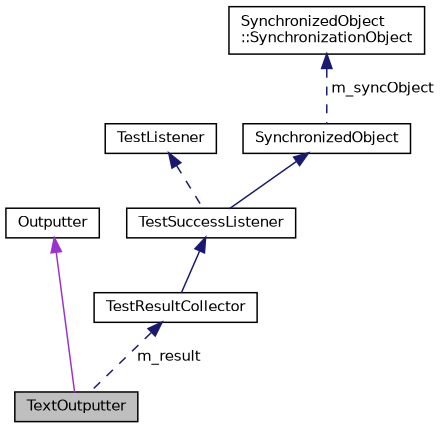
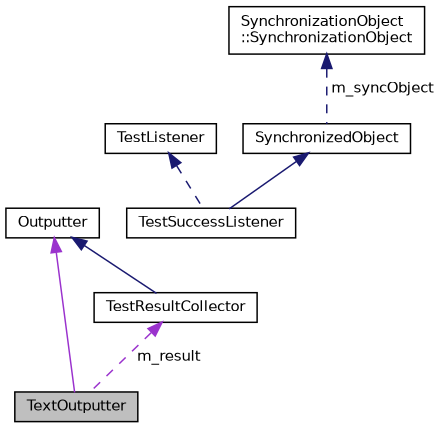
node "SynchronizedObject ::SynchronizationObject": label "SynchronizedObject ::SynchronizationObject" -> "SynchronizationObject ::SynchronizationObject"
edge "TestResultCollector" -> "TestSuccessListener": now "TestResultCollector" -> "Outputter"
edge "TextOutputter" -> "TestResultCollector": color midnightblue -> darkorchid3
